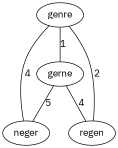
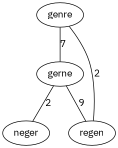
edge "genre" -- "gerne": label "1" -> "7"
edge "genre" -- "neger": removed, label "4"
edge "gerne" -- "neger": label "5" -> "2"
edge "gerne" -- "regen": label "4" -> "9"
